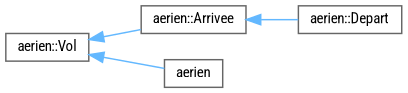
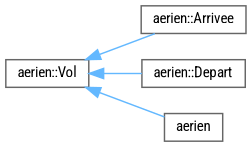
edge "aerien::Depart" -> "aerien::Arrivee": now "aerien::Depart" -> "aerien::Vol"
